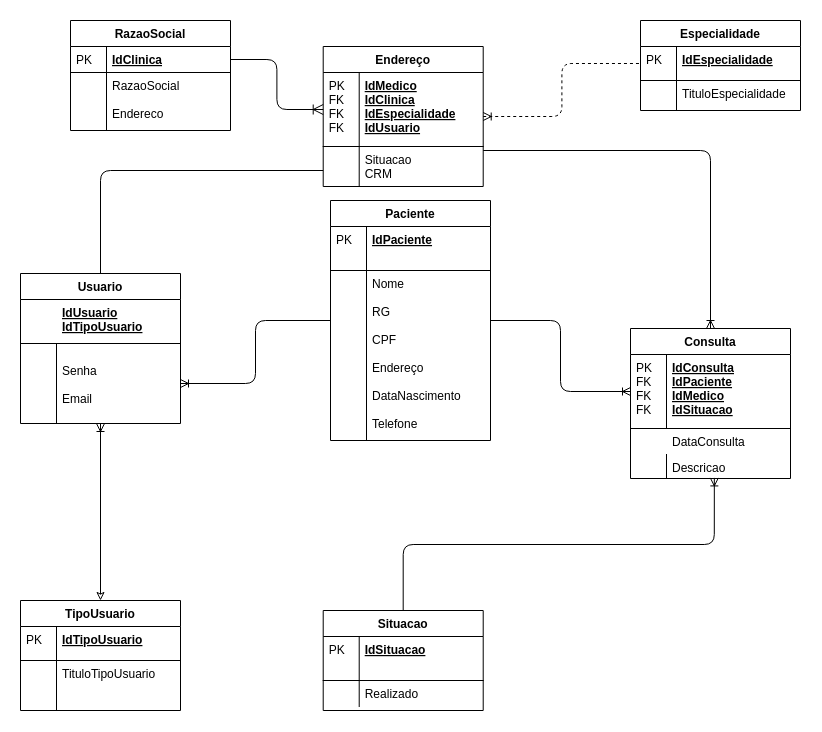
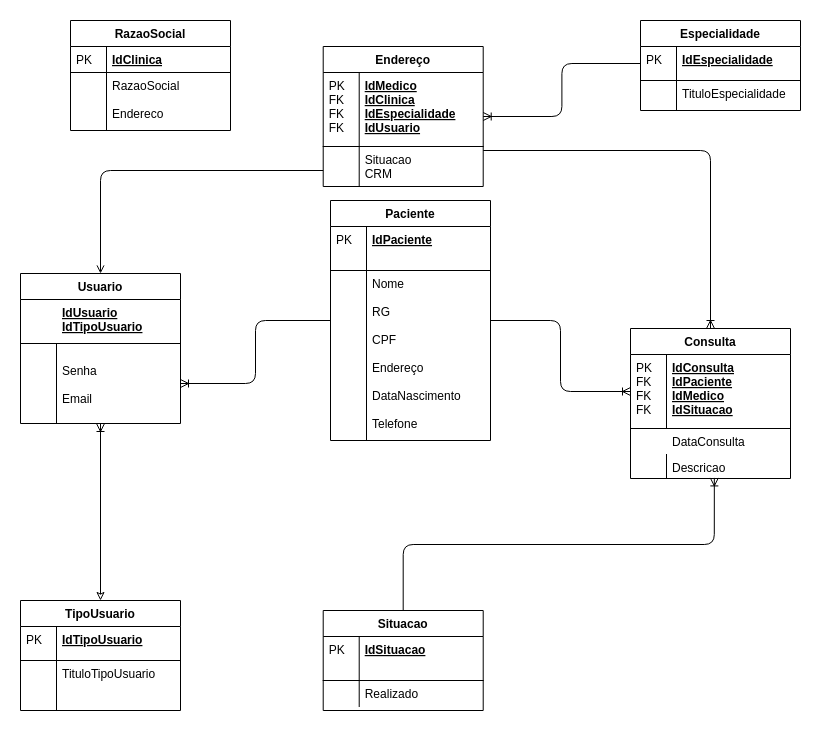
edge "IdClinica" -> "IdMedico IdClinica IdEspecialidade IdUsuario": removed
edge "IdEspecialidade" -> "Endereço": style dashed -> solid
edge "Endereço" -- "Usuario": arrowhead none -> open
